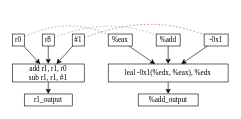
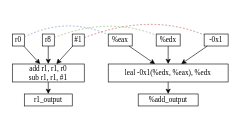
node "%add": label "%add" -> "%edx"
